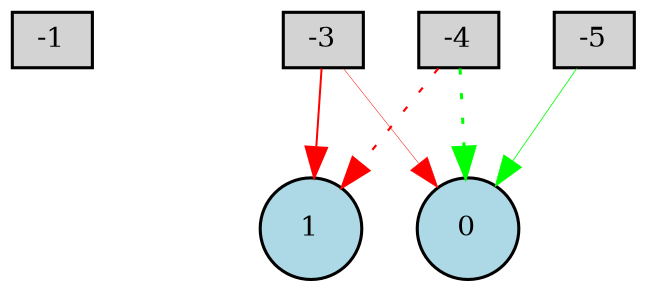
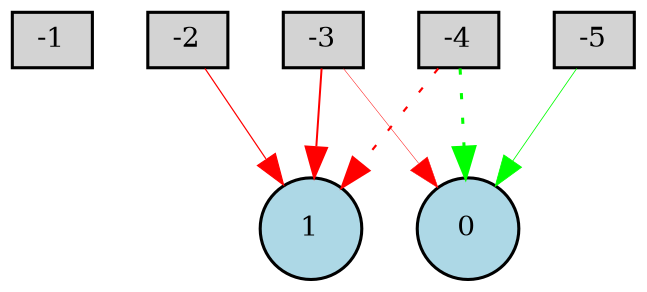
node "-2": added
